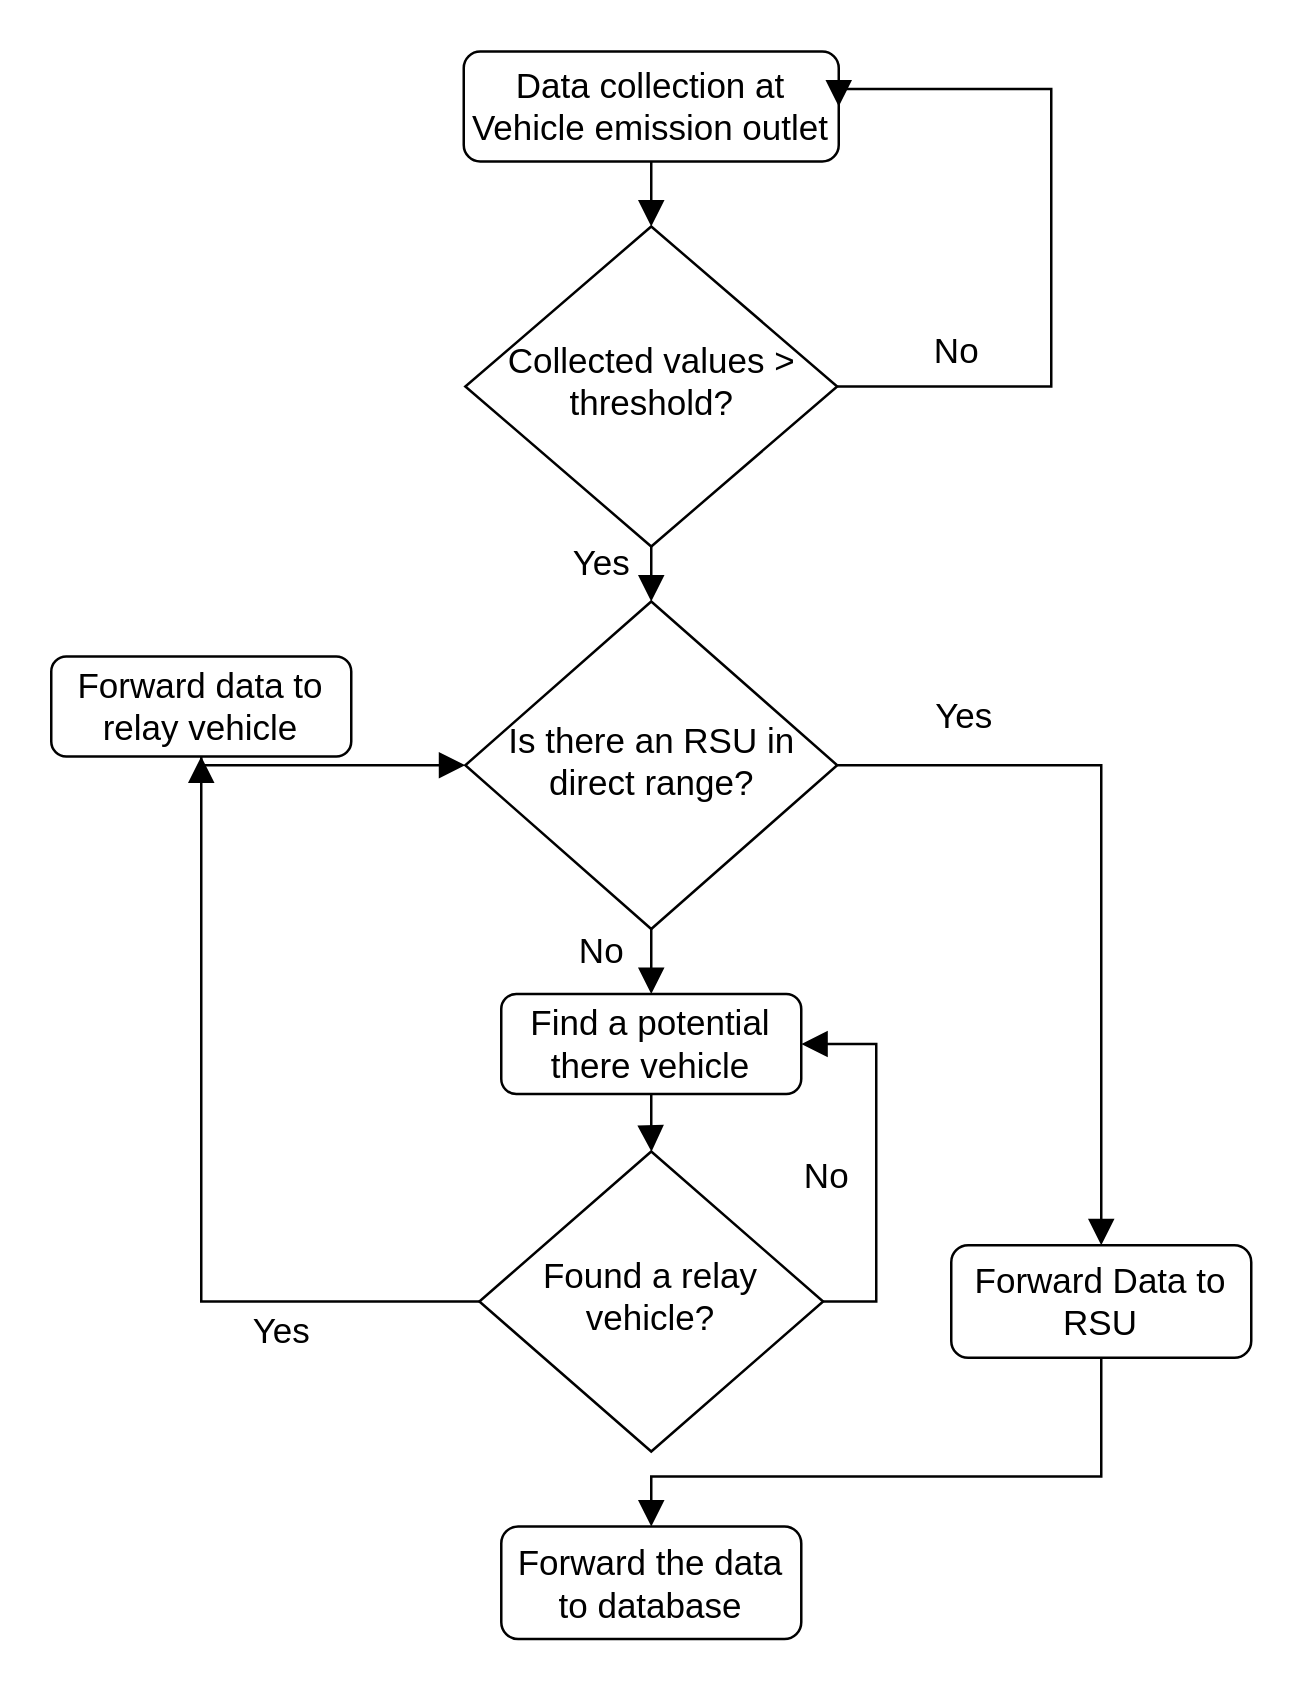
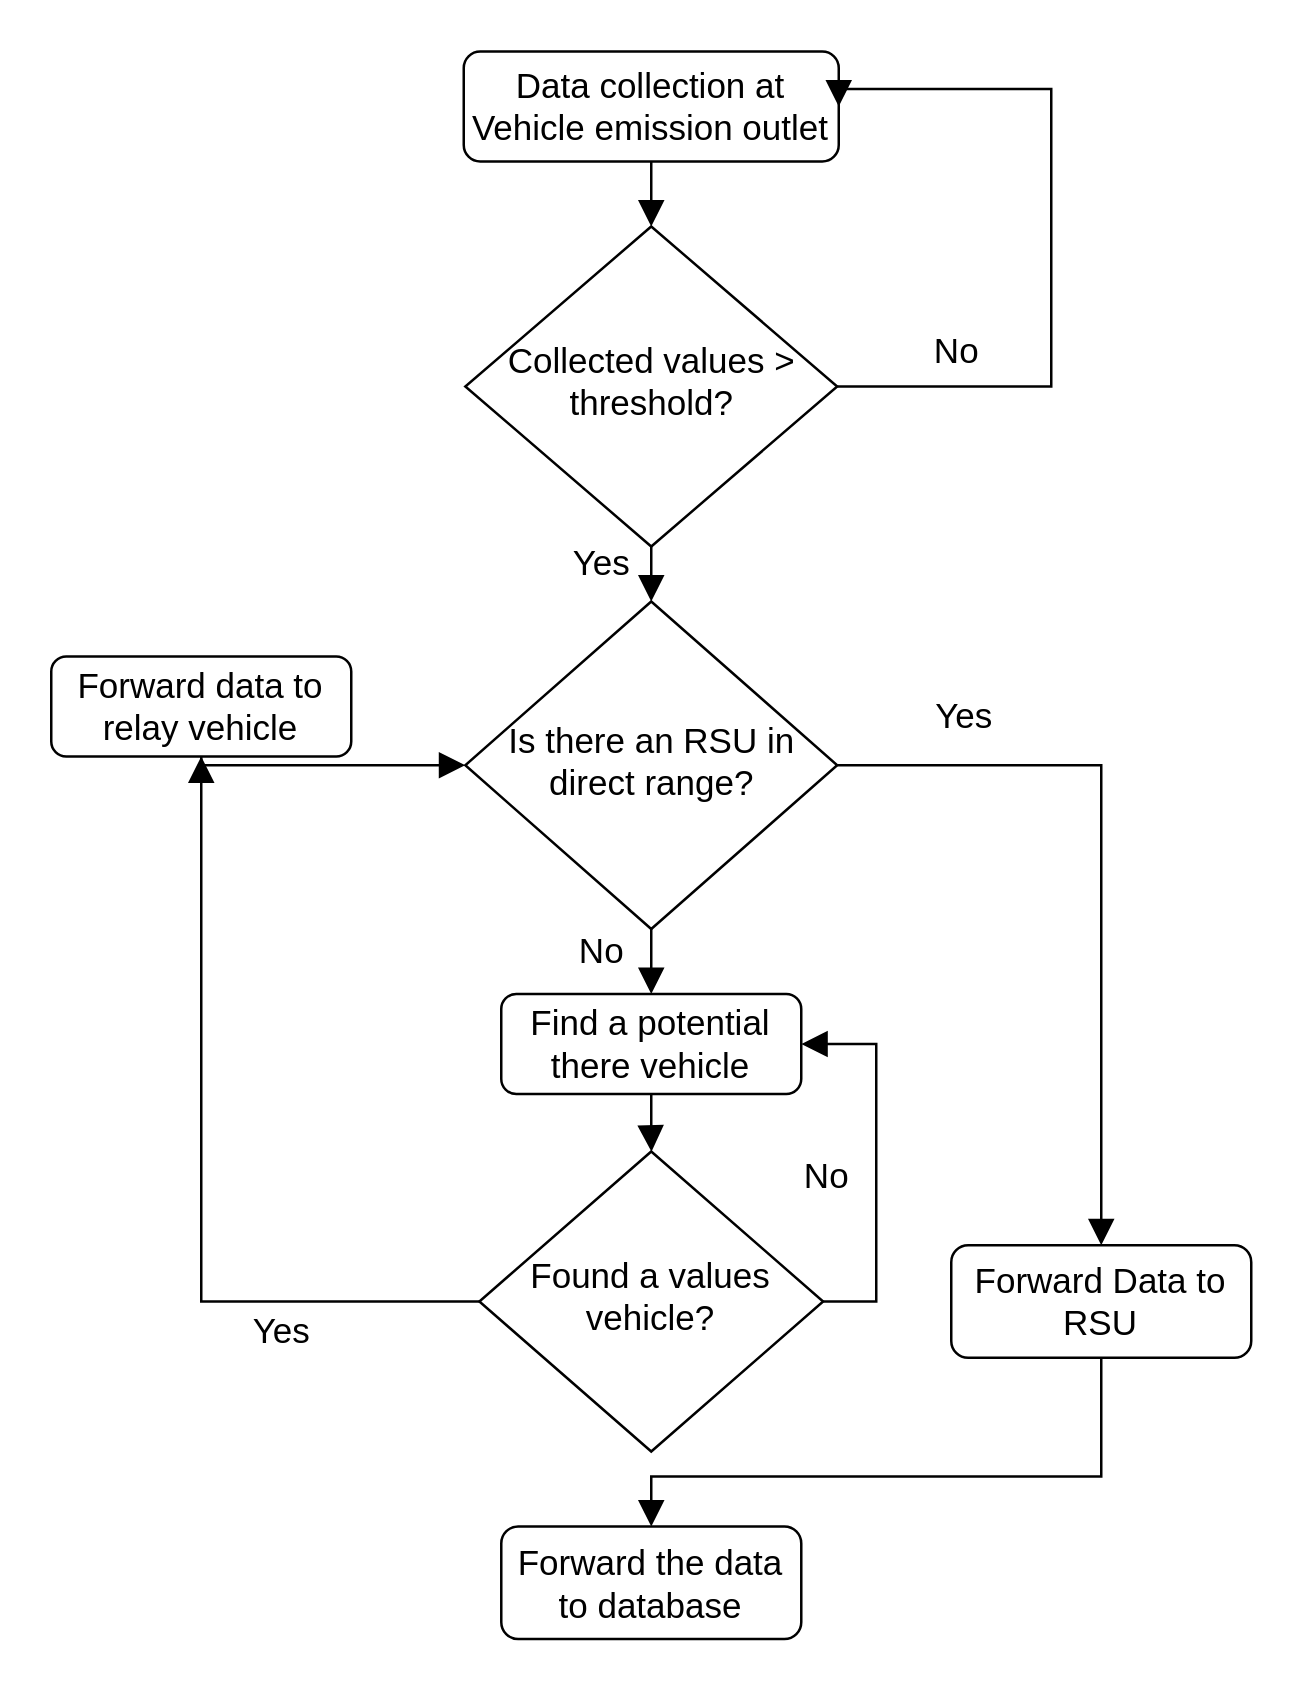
node "Found a relay vehicle?": label "Found a relay vehicle?" -> "Found a values vehicle?"
